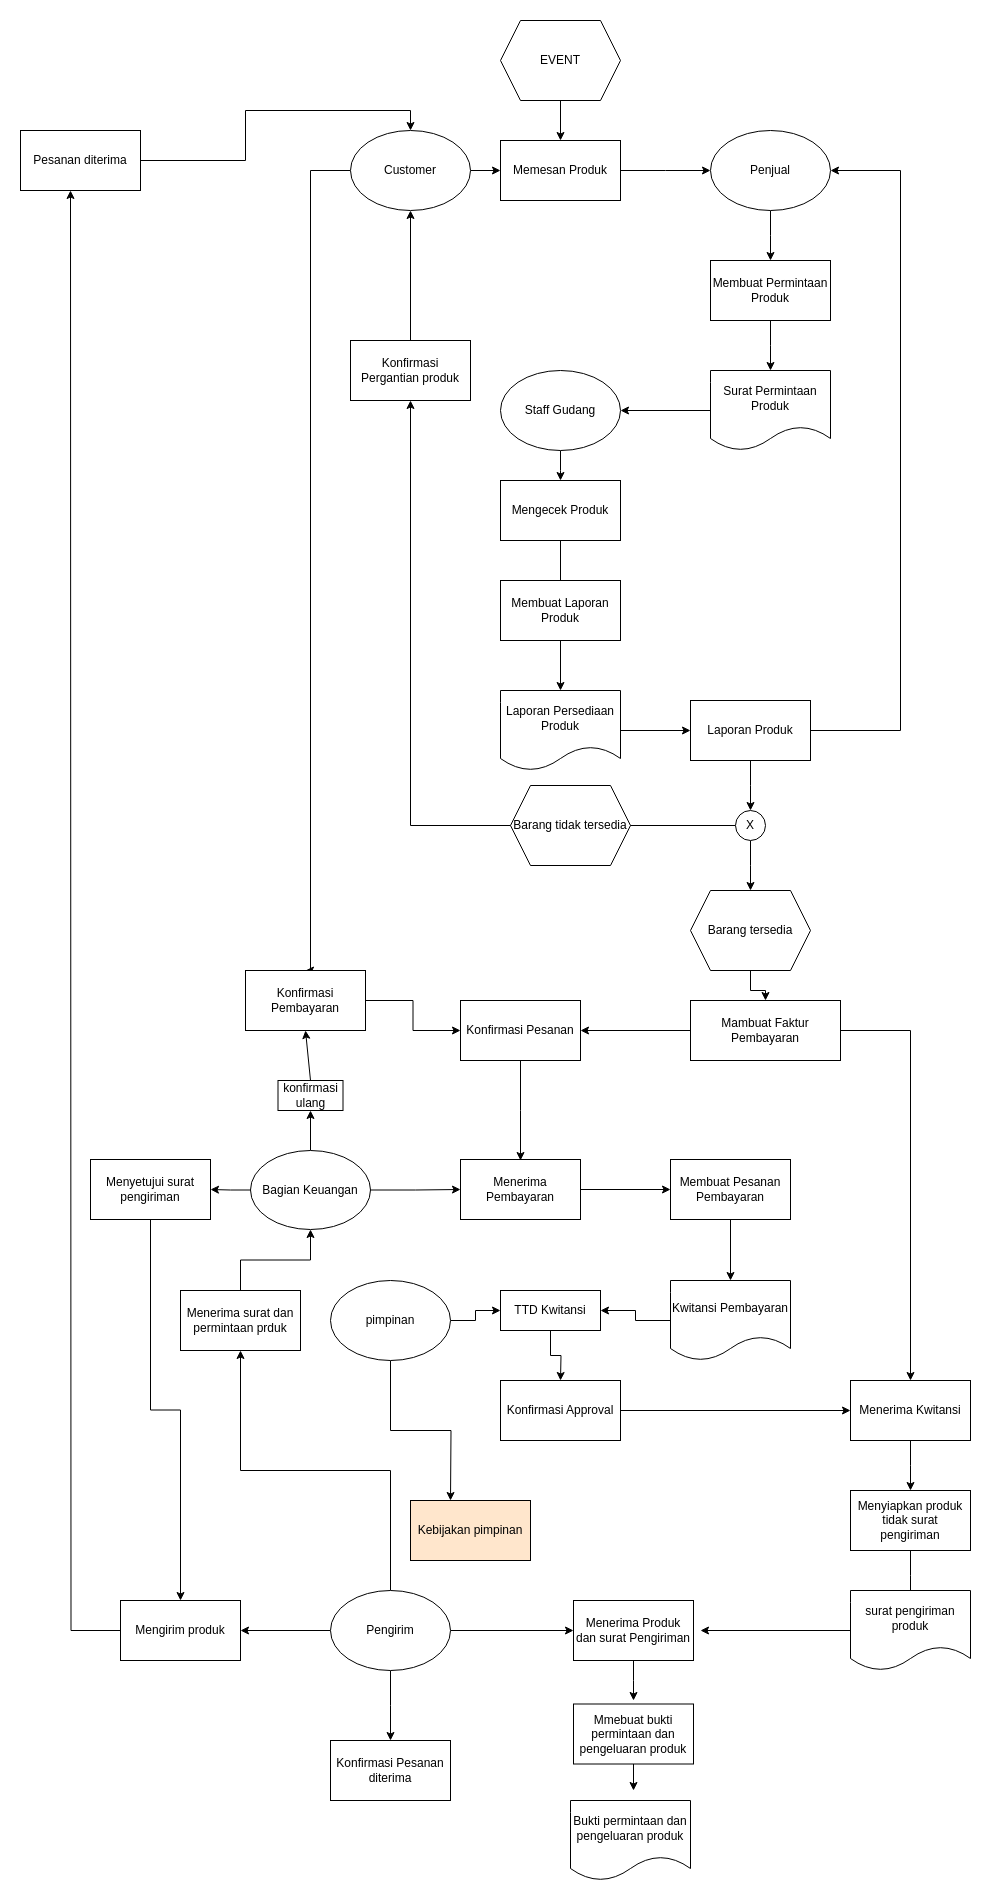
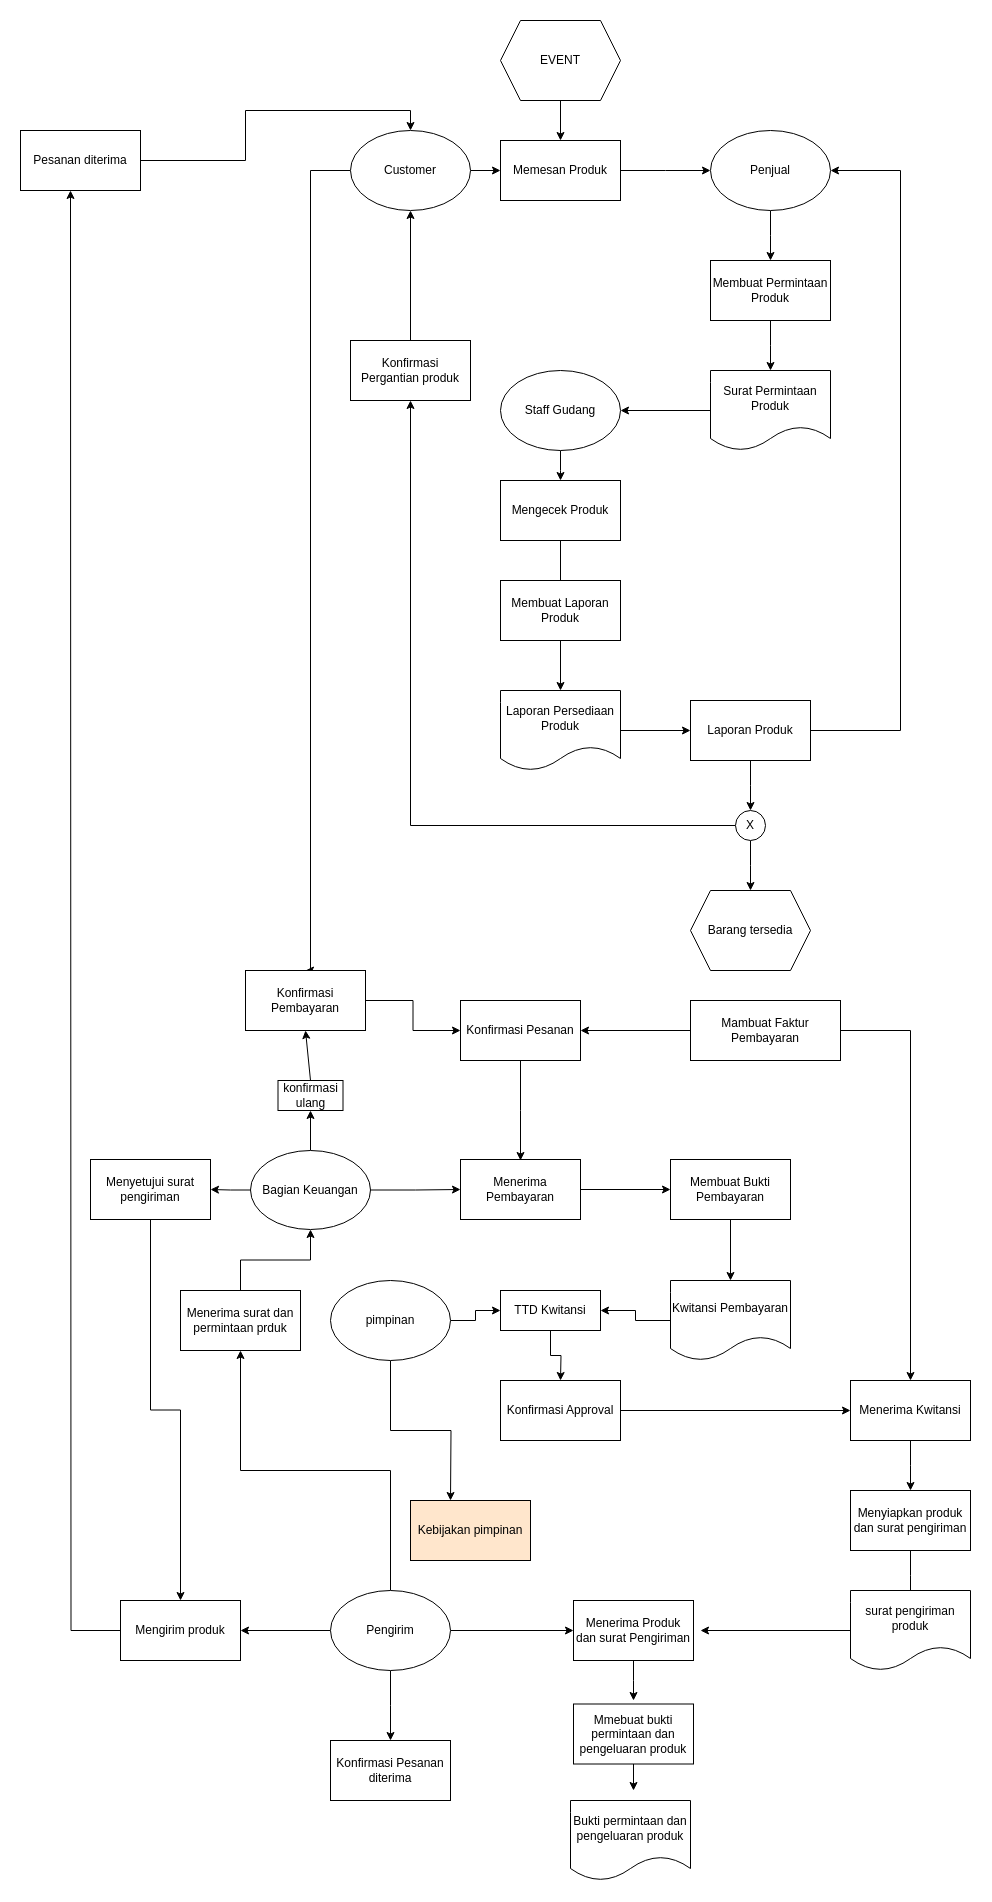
node "Barang tidak tersedia": removed
edge "Barang tersedia" -> "Mambuat Faktur Pembayaran": removed
node "Membuat Pesanan Pembayaran": label "Membuat Pesanan Pembayaran" -> "Membuat Bukti Pembayaran"
node "Menyiapkan produk tidak surat pengiriman": label "Menyiapkan produk tidak surat pengiriman" -> "Menyiapkan produk dan surat pengiriman"
